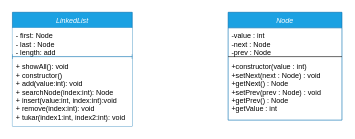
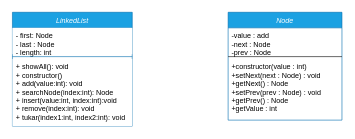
node "- first: Node - last : Node - length: add": label "- first: Node - last : Node - length: add" -> "- first: Node - last : Node - length: int"
node "-value : int -next : Node -prev : Node": label "-value : int -next : Node -prev : Node" -> "-value : add -next : Node -prev : Node"
